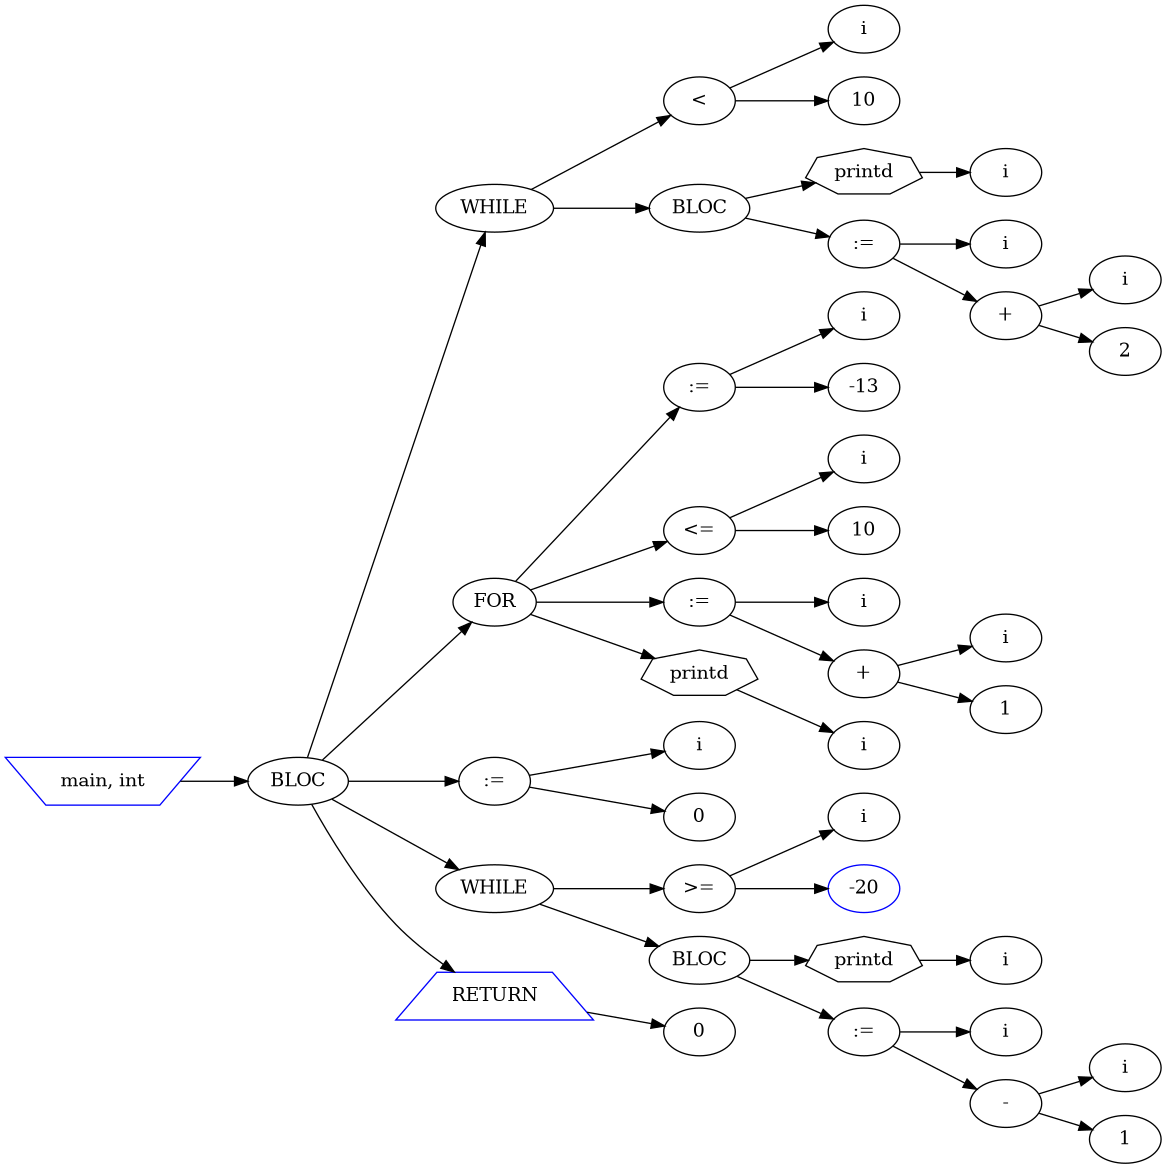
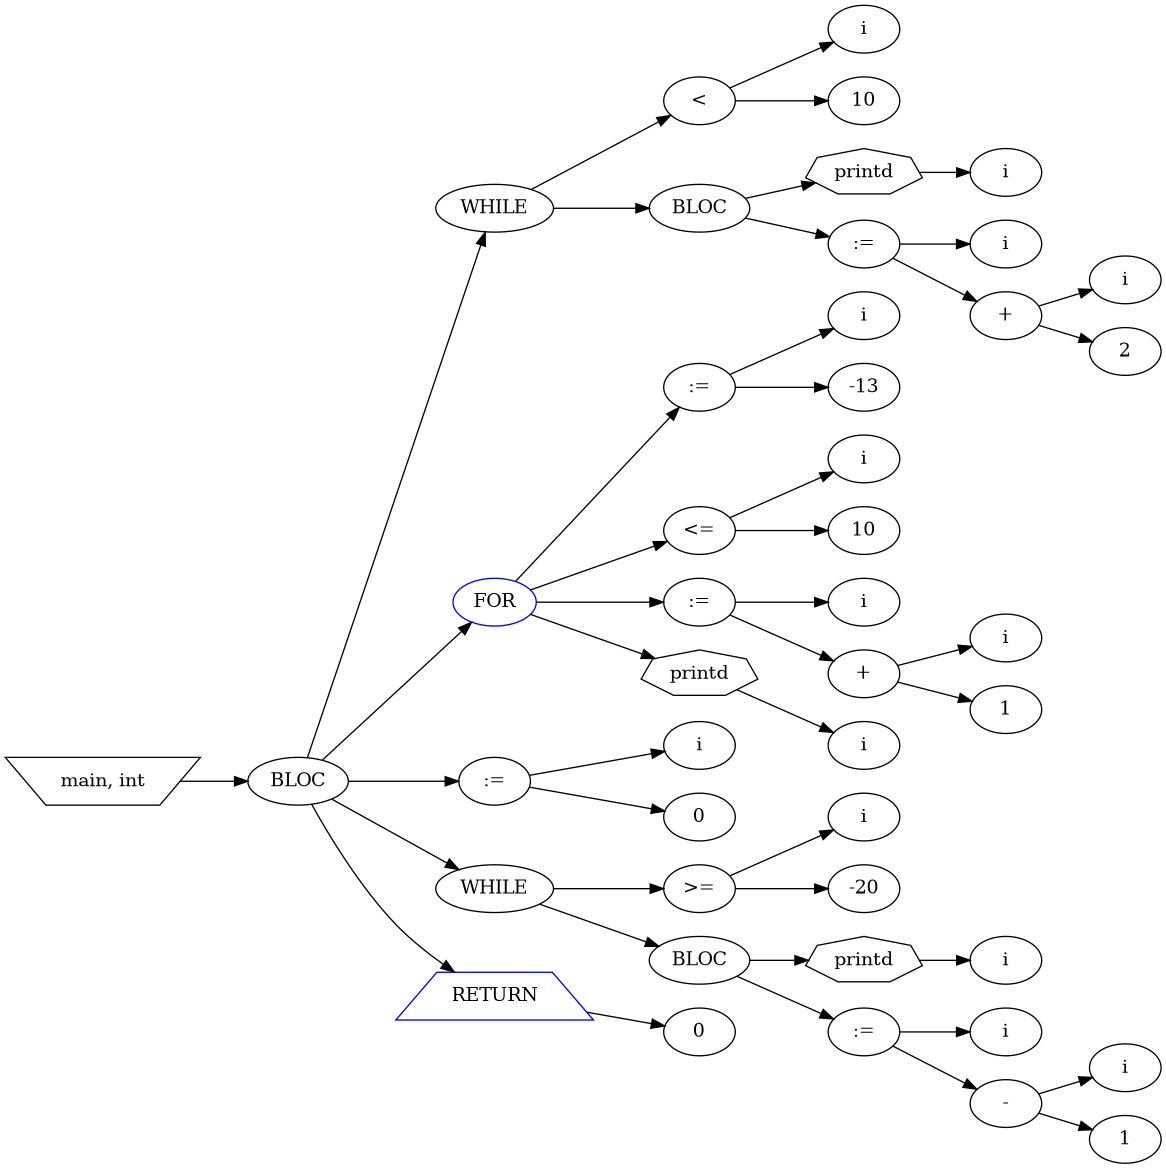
node "FOR": color black -> blue
node "main, int": color blue -> black
node "-20": color blue -> black
